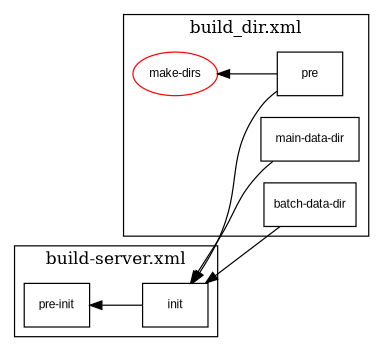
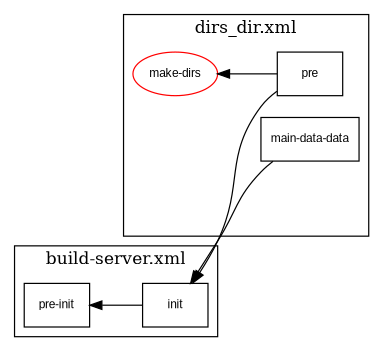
cluster "build_dir.xml": label "build_dir.xml" -> "dirs_dir.xml"
node "main-data-dir": label "main-data-dir" -> "main-data-data"
node "batch-data-dir": removed
